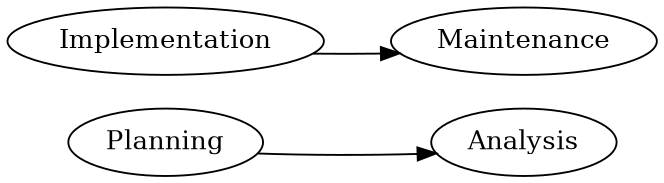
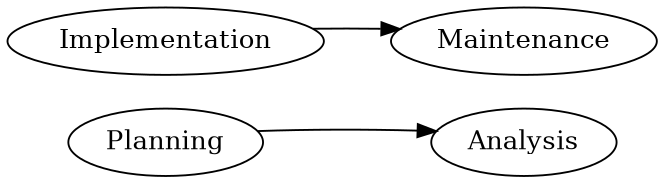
edge "Maintenance" -> "Implementation": reversed
edge "Analysis" -> "Planning": reversed
